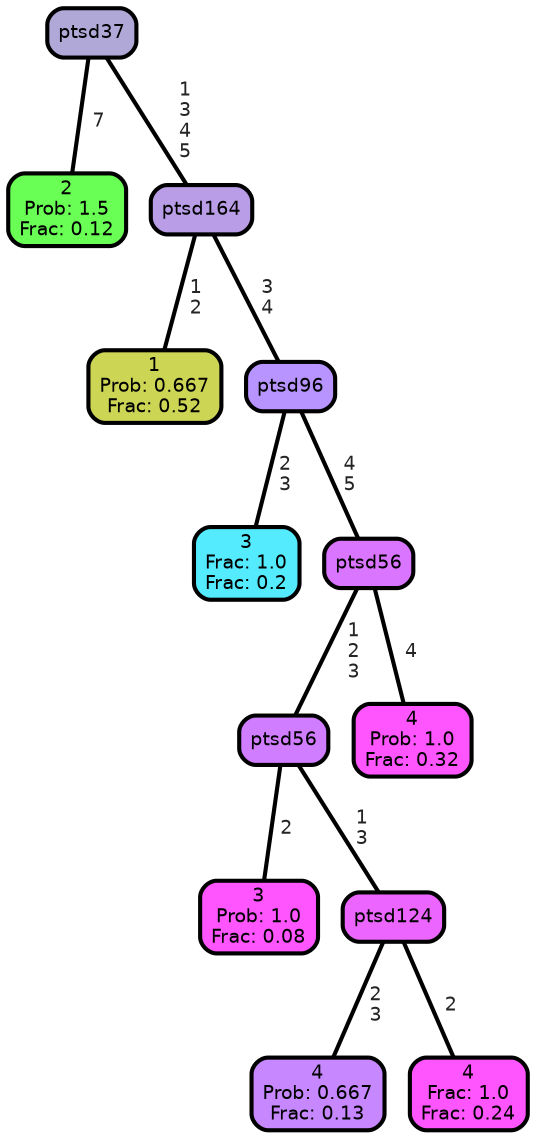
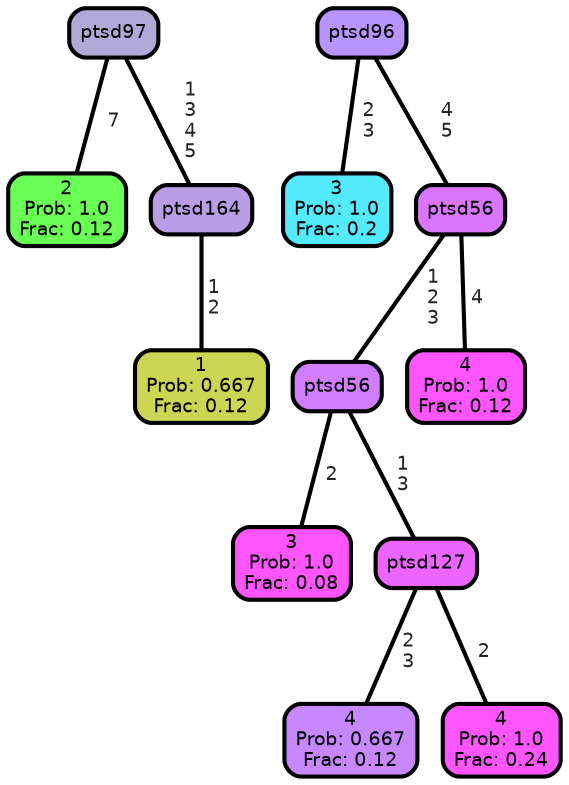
node "ptsd37": label "ptsd37" -> "ptsd97"
node "2 Prob: 1.5 Frac: 0.12": label "2 Prob: 1.5 Frac: 0.12" -> "2 Prob: 1.0 Frac: 0.12"
edge "ptsd164" -- "ptsd96": removed, label "3 4"
node "1 Prob: 0.667 Frac: 0.52": label "1 Prob: 0.667 Frac: 0.52" -> "1 Prob: 0.667 Frac: 0.12"
node "3 Frac: 1.0 Frac: 0.2": label "3 Frac: 1.0 Frac: 0.2" -> "3 Prob: 1.0 Frac: 0.2"
node "4 Prob: 1.0 Frac: 0.32": label "4 Prob: 1.0 Frac: 0.32" -> "4 Prob: 1.0 Frac: 0.12"
node "ptsd124": label "ptsd124" -> "ptsd127"
node "4 Prob: 0.667 Frac: 0.13": label "4 Prob: 0.667 Frac: 0.13" -> "4 Prob: 0.667 Frac: 0.12"
node "4 Frac: 1.0 Frac: 0.24": label "4 Frac: 1.0 Frac: 0.24" -> "4 Prob: 1.0 Frac: 0.24"
